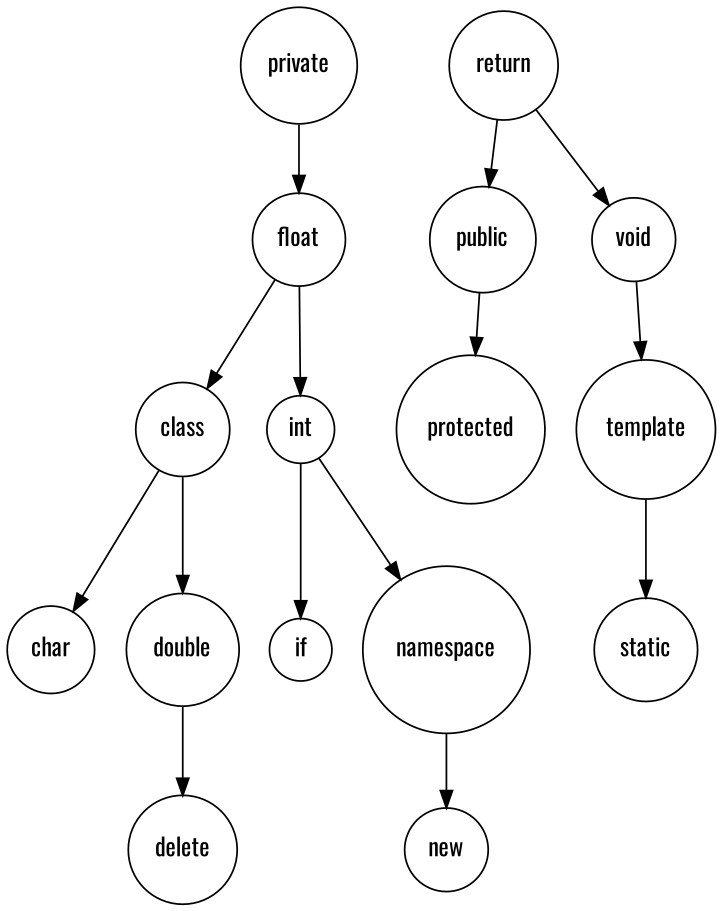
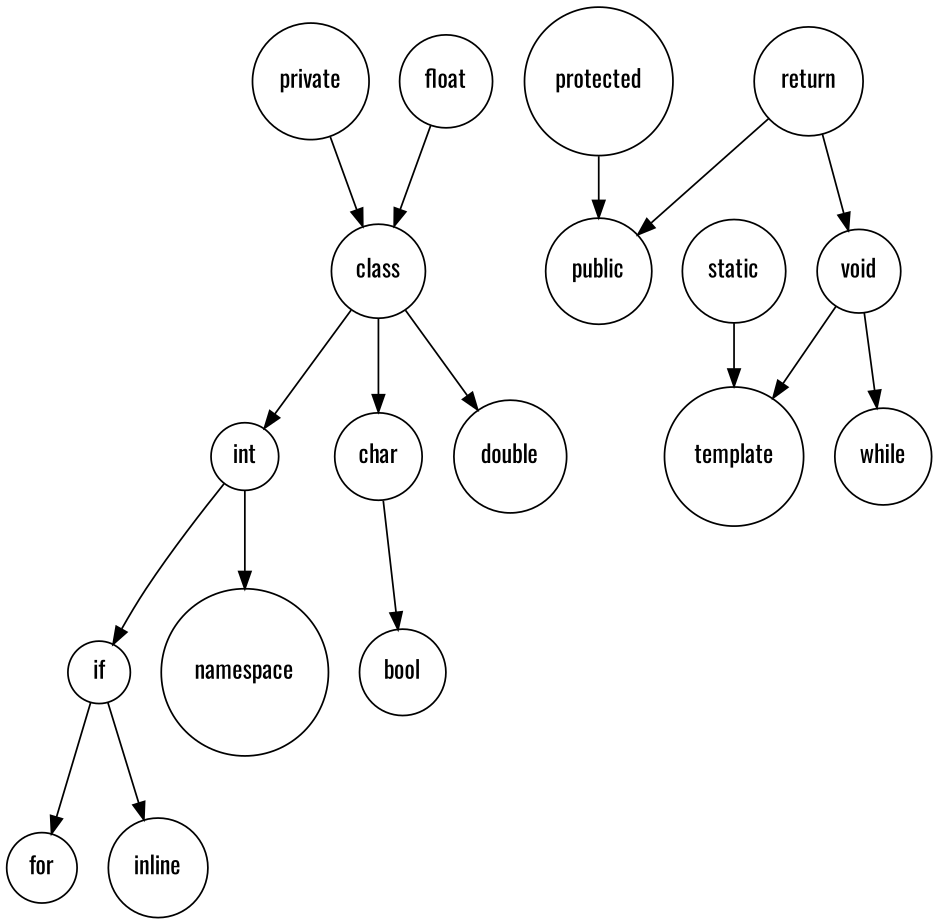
edge "private" -> "float": now "private" -> "class"
edge "public" -> "protected": reversed
edge "float" -> "int": now "class" -> "int"
node "while": added
edge "template" -> "static": reversed
node "bool": added
node "delete": removed
node "new": removed
node "for": added
node "inline": added
